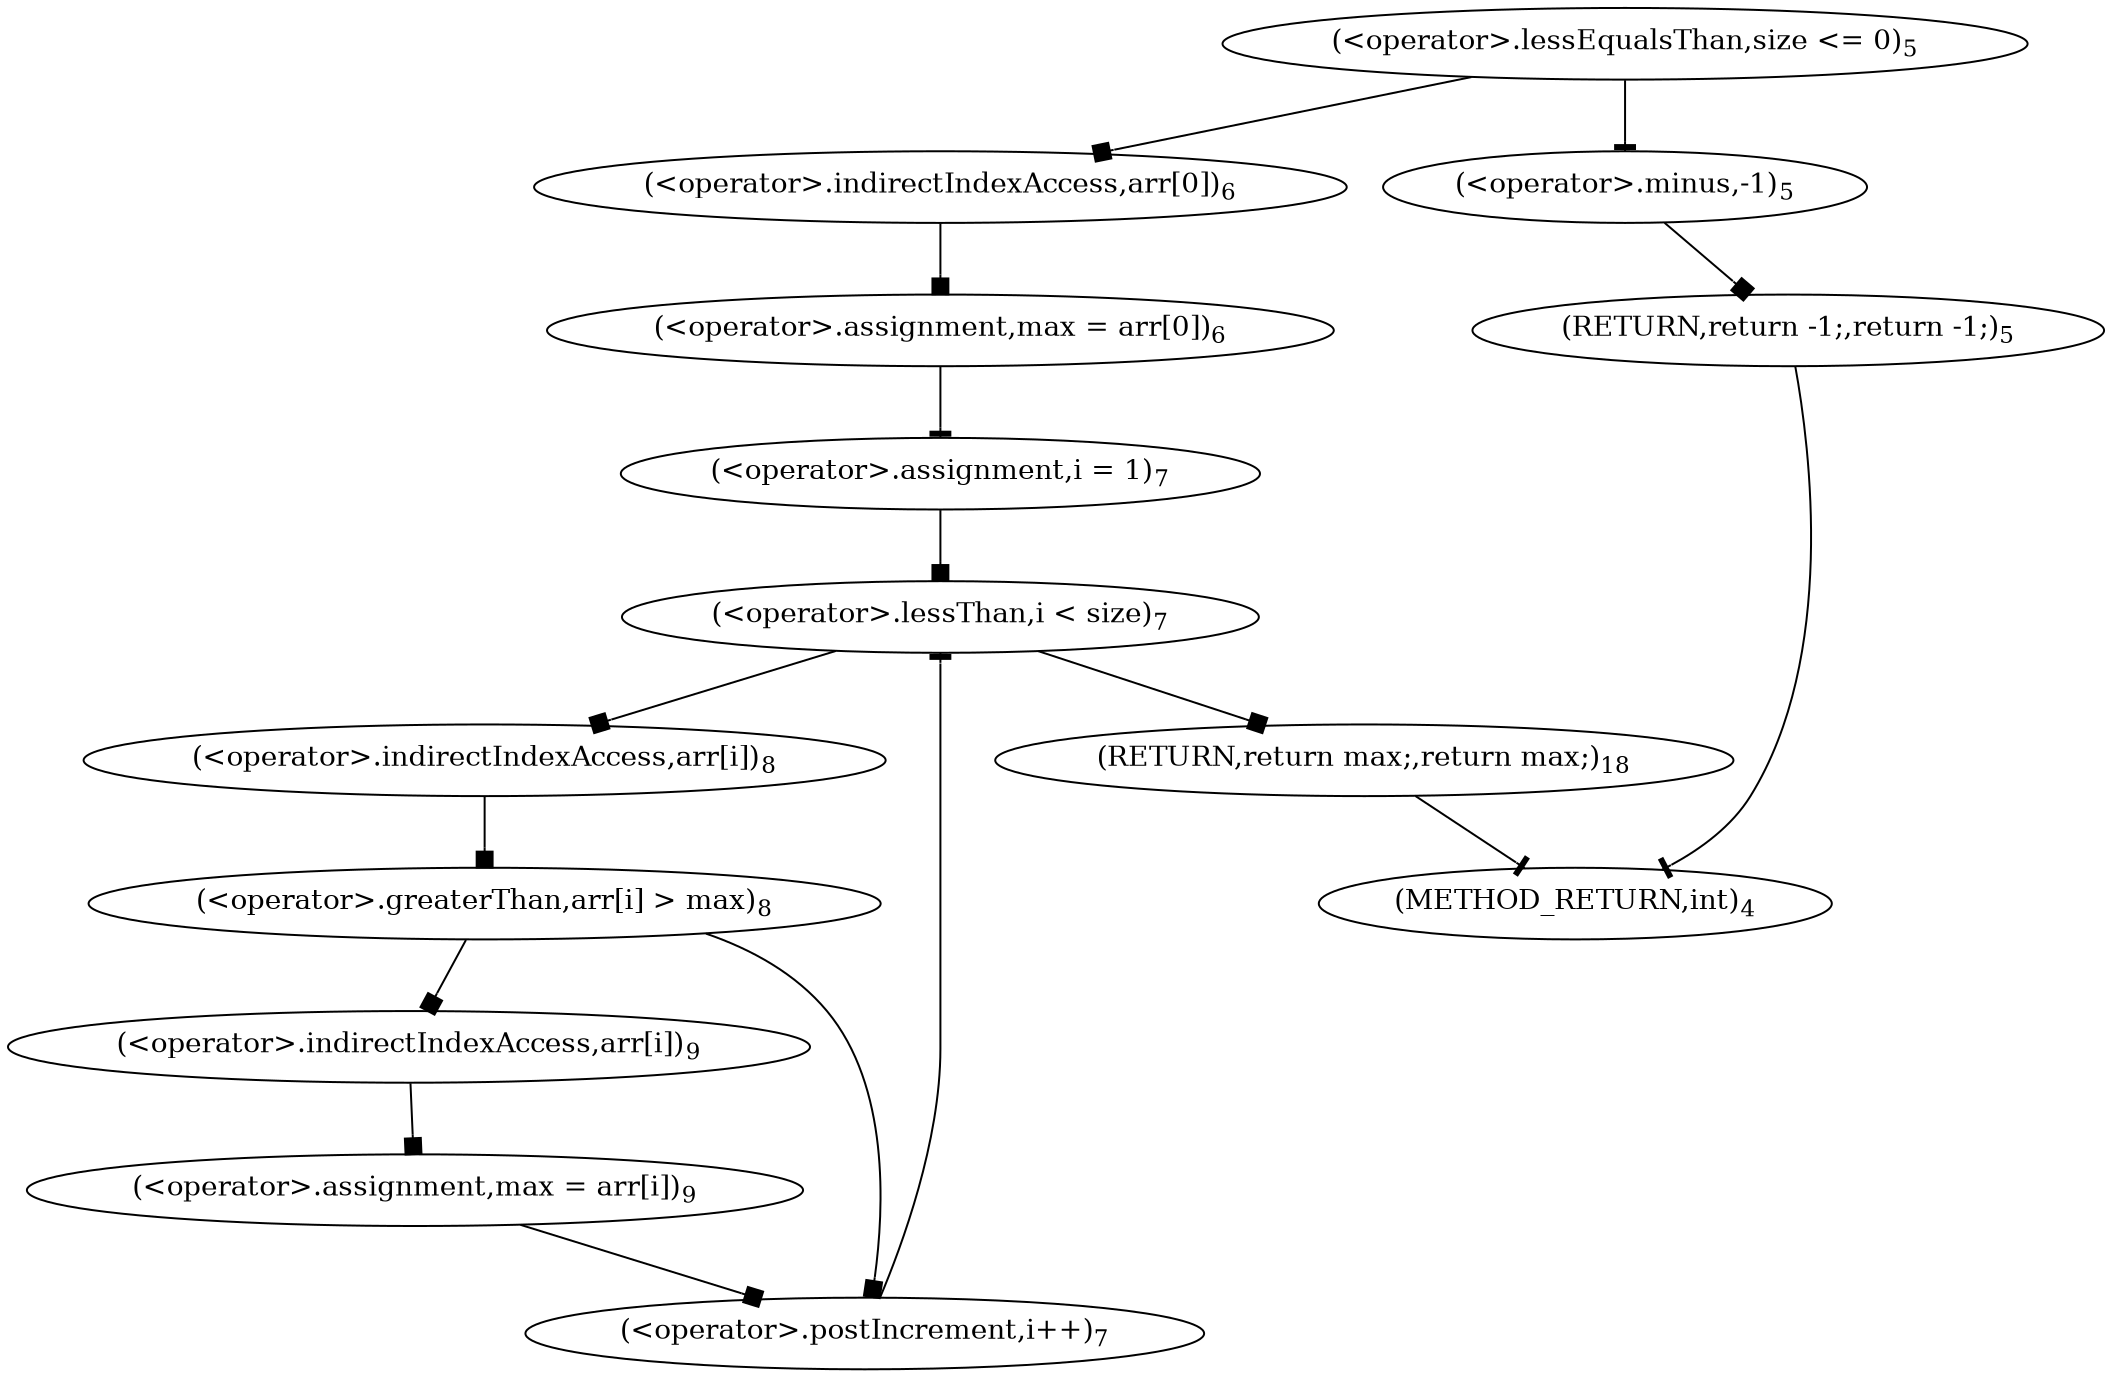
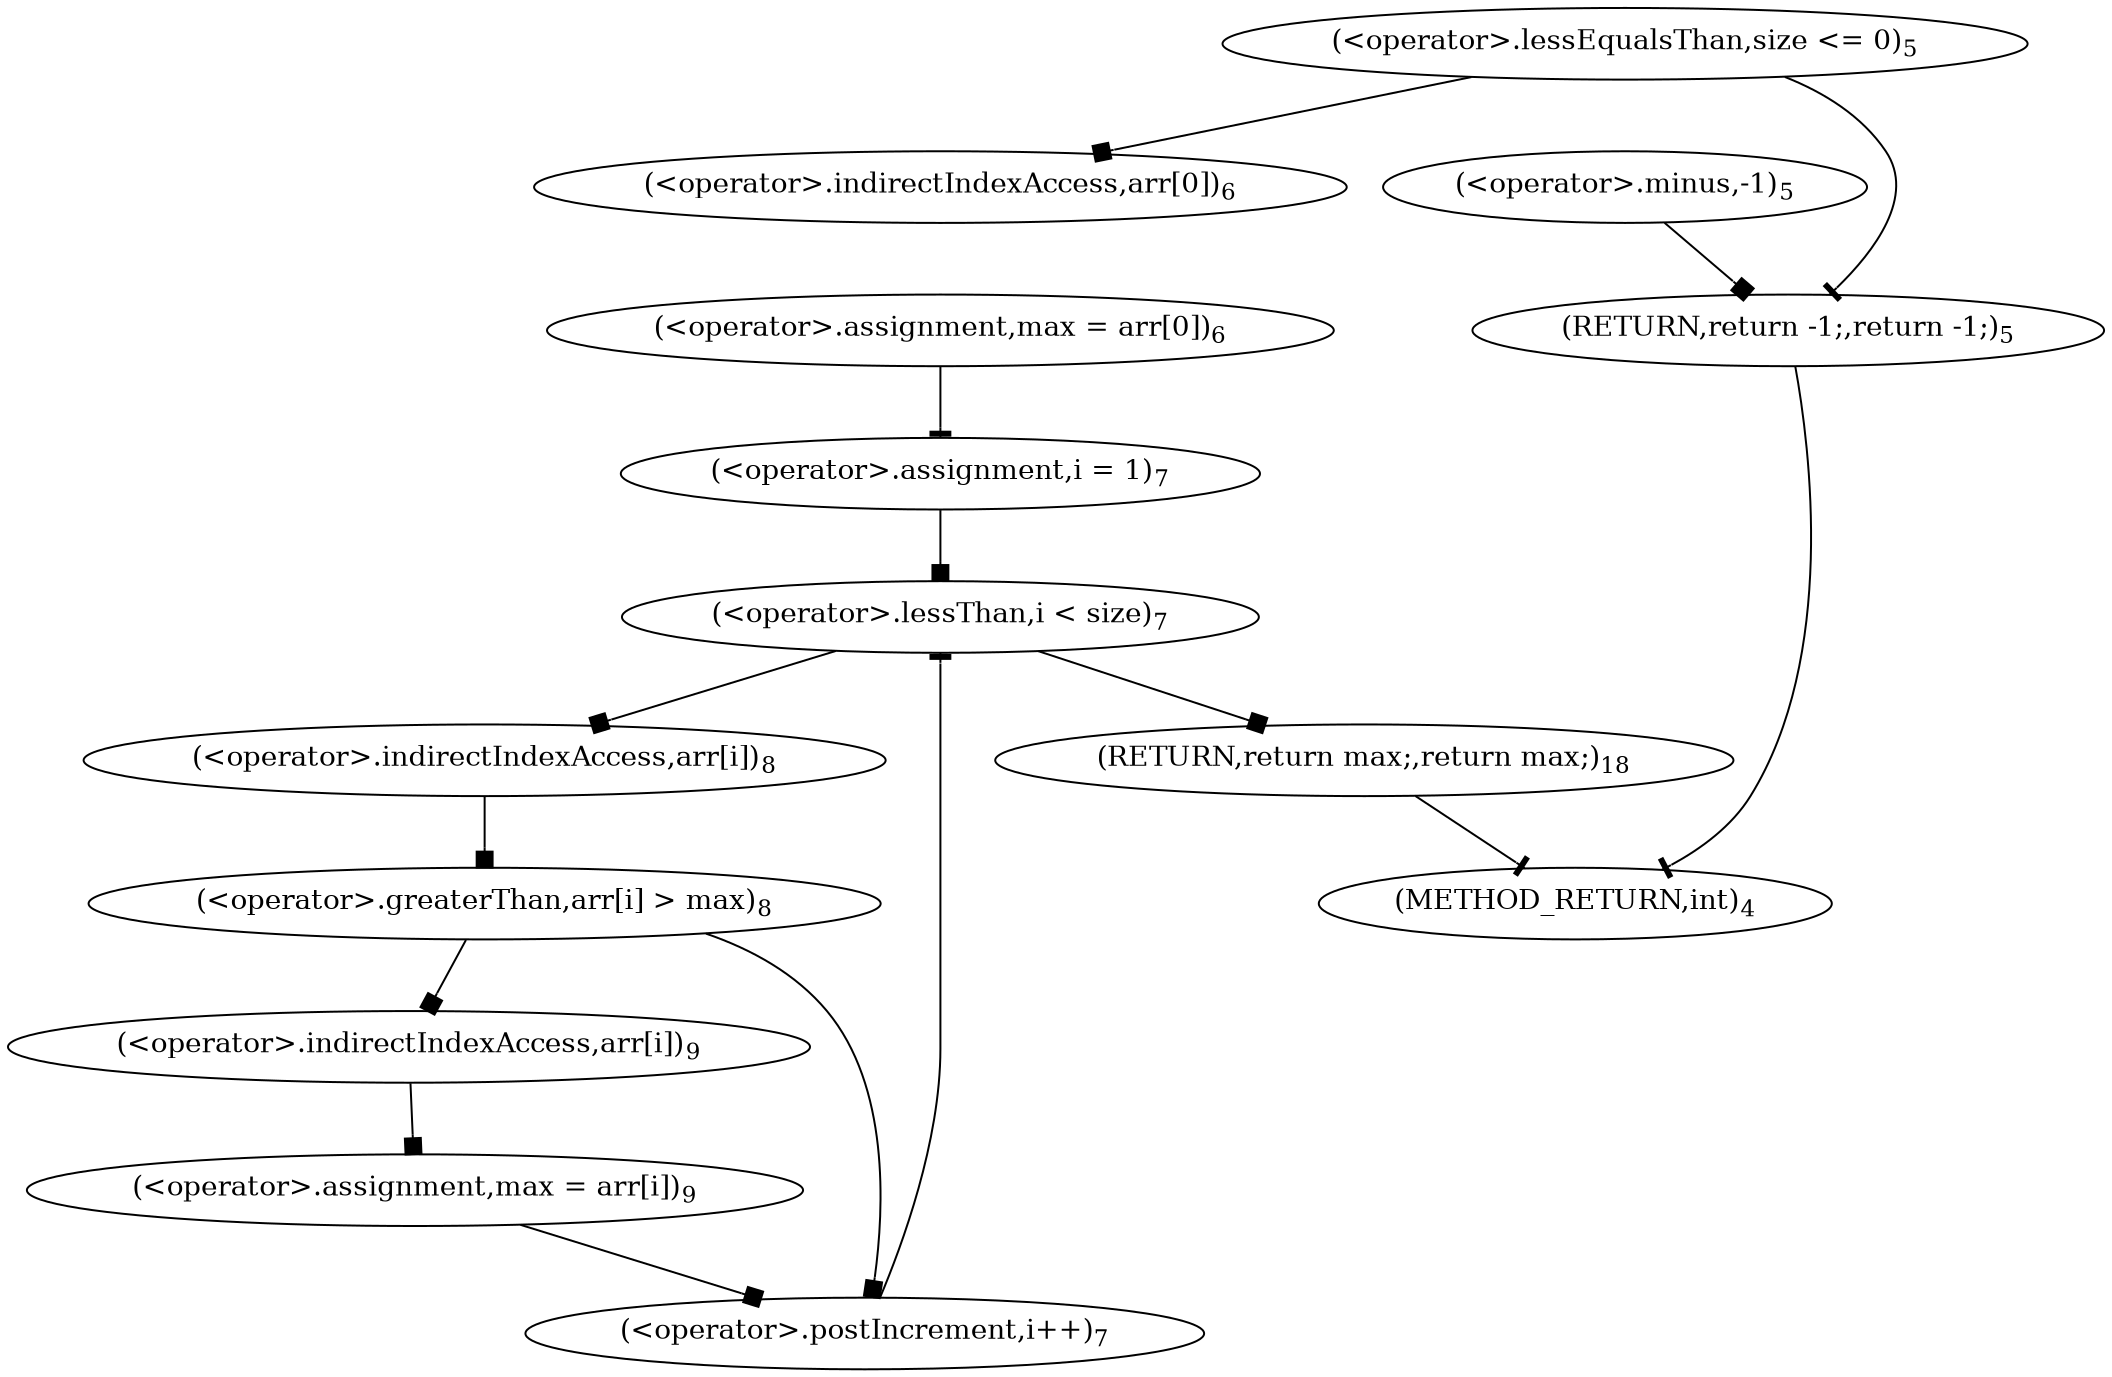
edge "(<operator>.lessEqualsThan,size <= 0)" -> "(<operator>.minus,-1)": now "(<operator>.lessEqualsThan,size <= 0)" -> "(RETURN,return -1;,return -1;)"
edge "(<operator>.indirectIndexAccess,arr[0])" -> "(<operator>.assignment,max = arr[0])": removed
